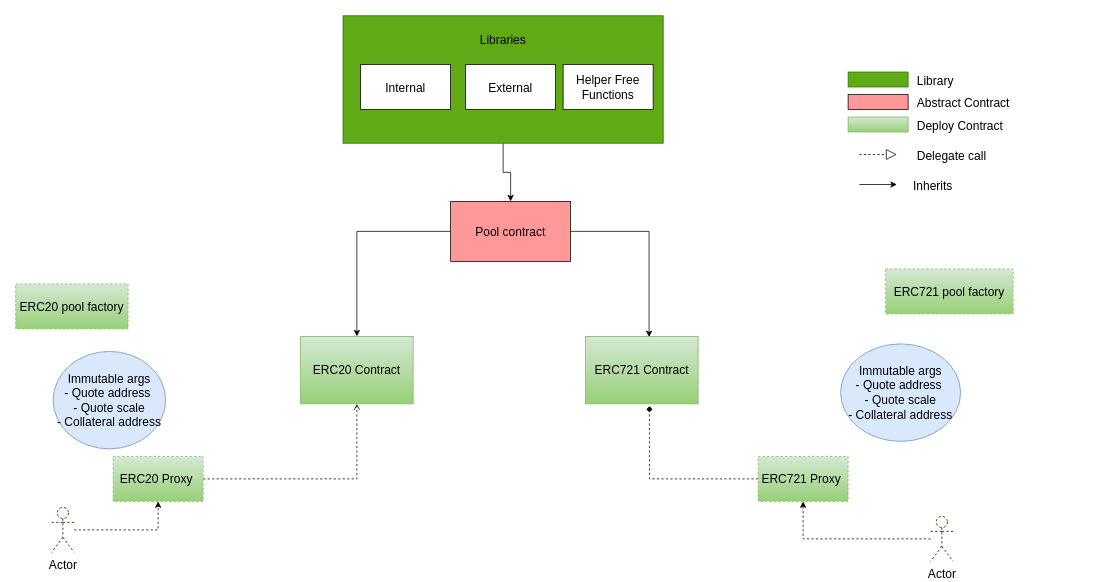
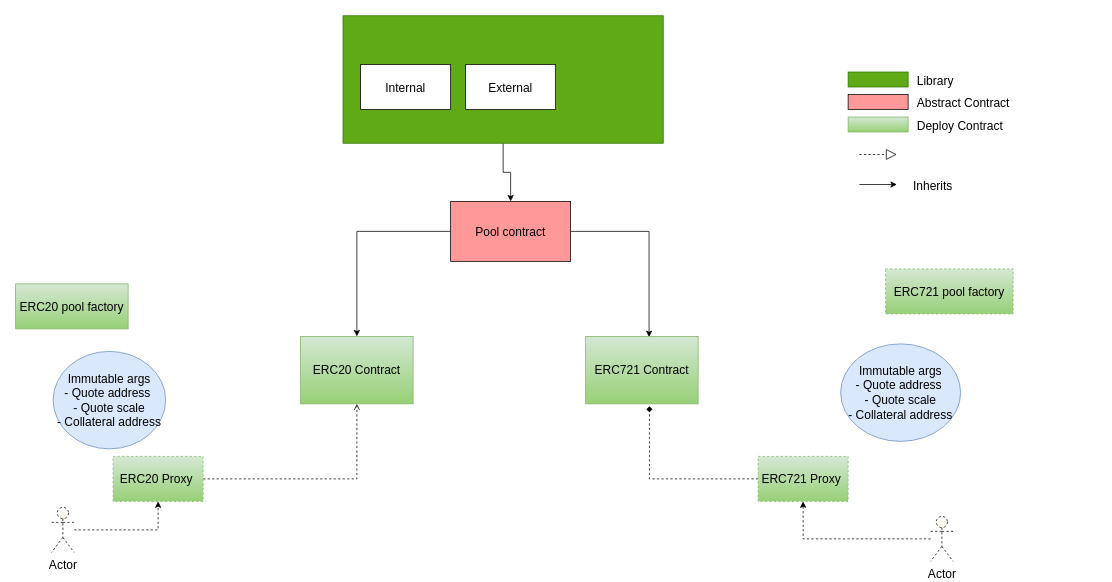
node "Libraries": removed
node "Helper Free Functions": removed
node "Delegate call": removed
node "ERC20 pool factory": style dashed -> solid
